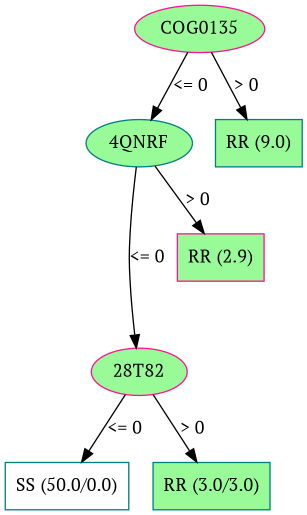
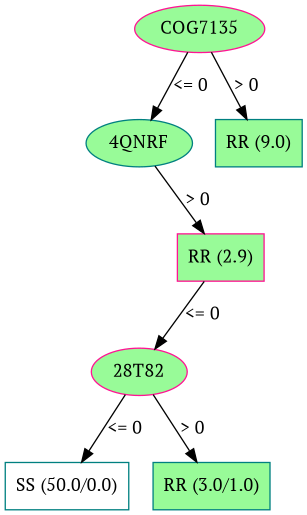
node "COG0135": label "COG0135" -> "COG7135"
edge "4QNRF" -> "28T82": now "RR (2.9)" -> "28T82"
node "RR (3.0/3.0)": label "RR (3.0/3.0)" -> "RR (3.0/1.0)"
